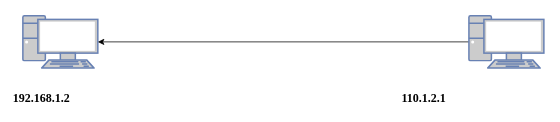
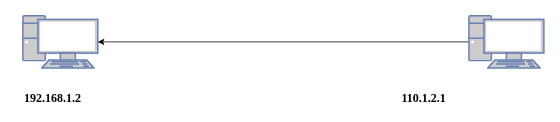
node "192.168.1.2": moved (42, 98) -> (53, 98)
